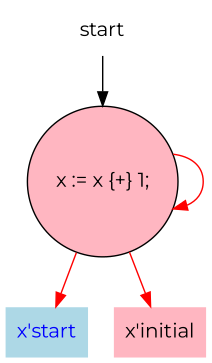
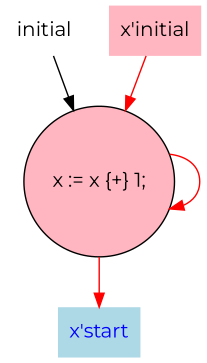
node "start": label "start" -> "initial"
edge "x := x {+} 1;" -> "x'initial": reversed
